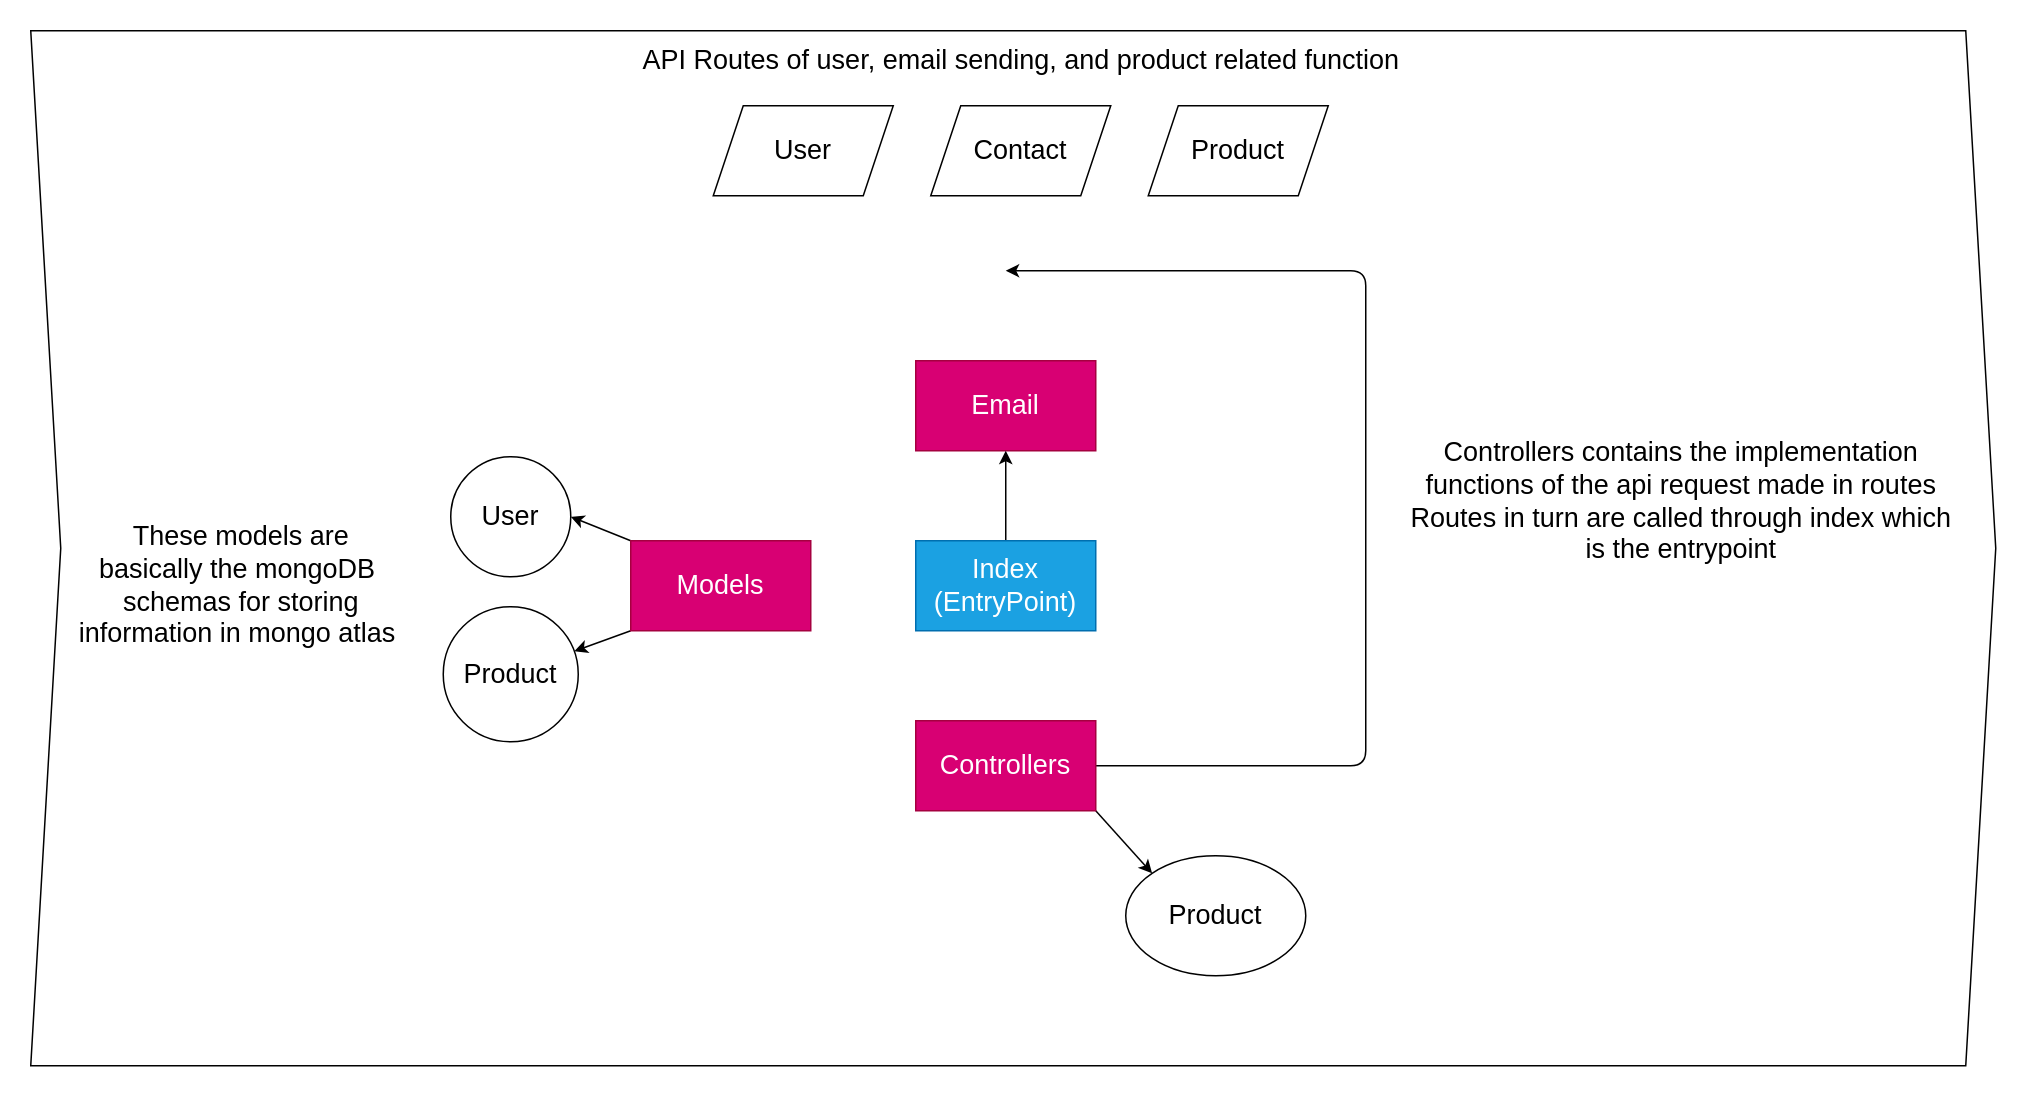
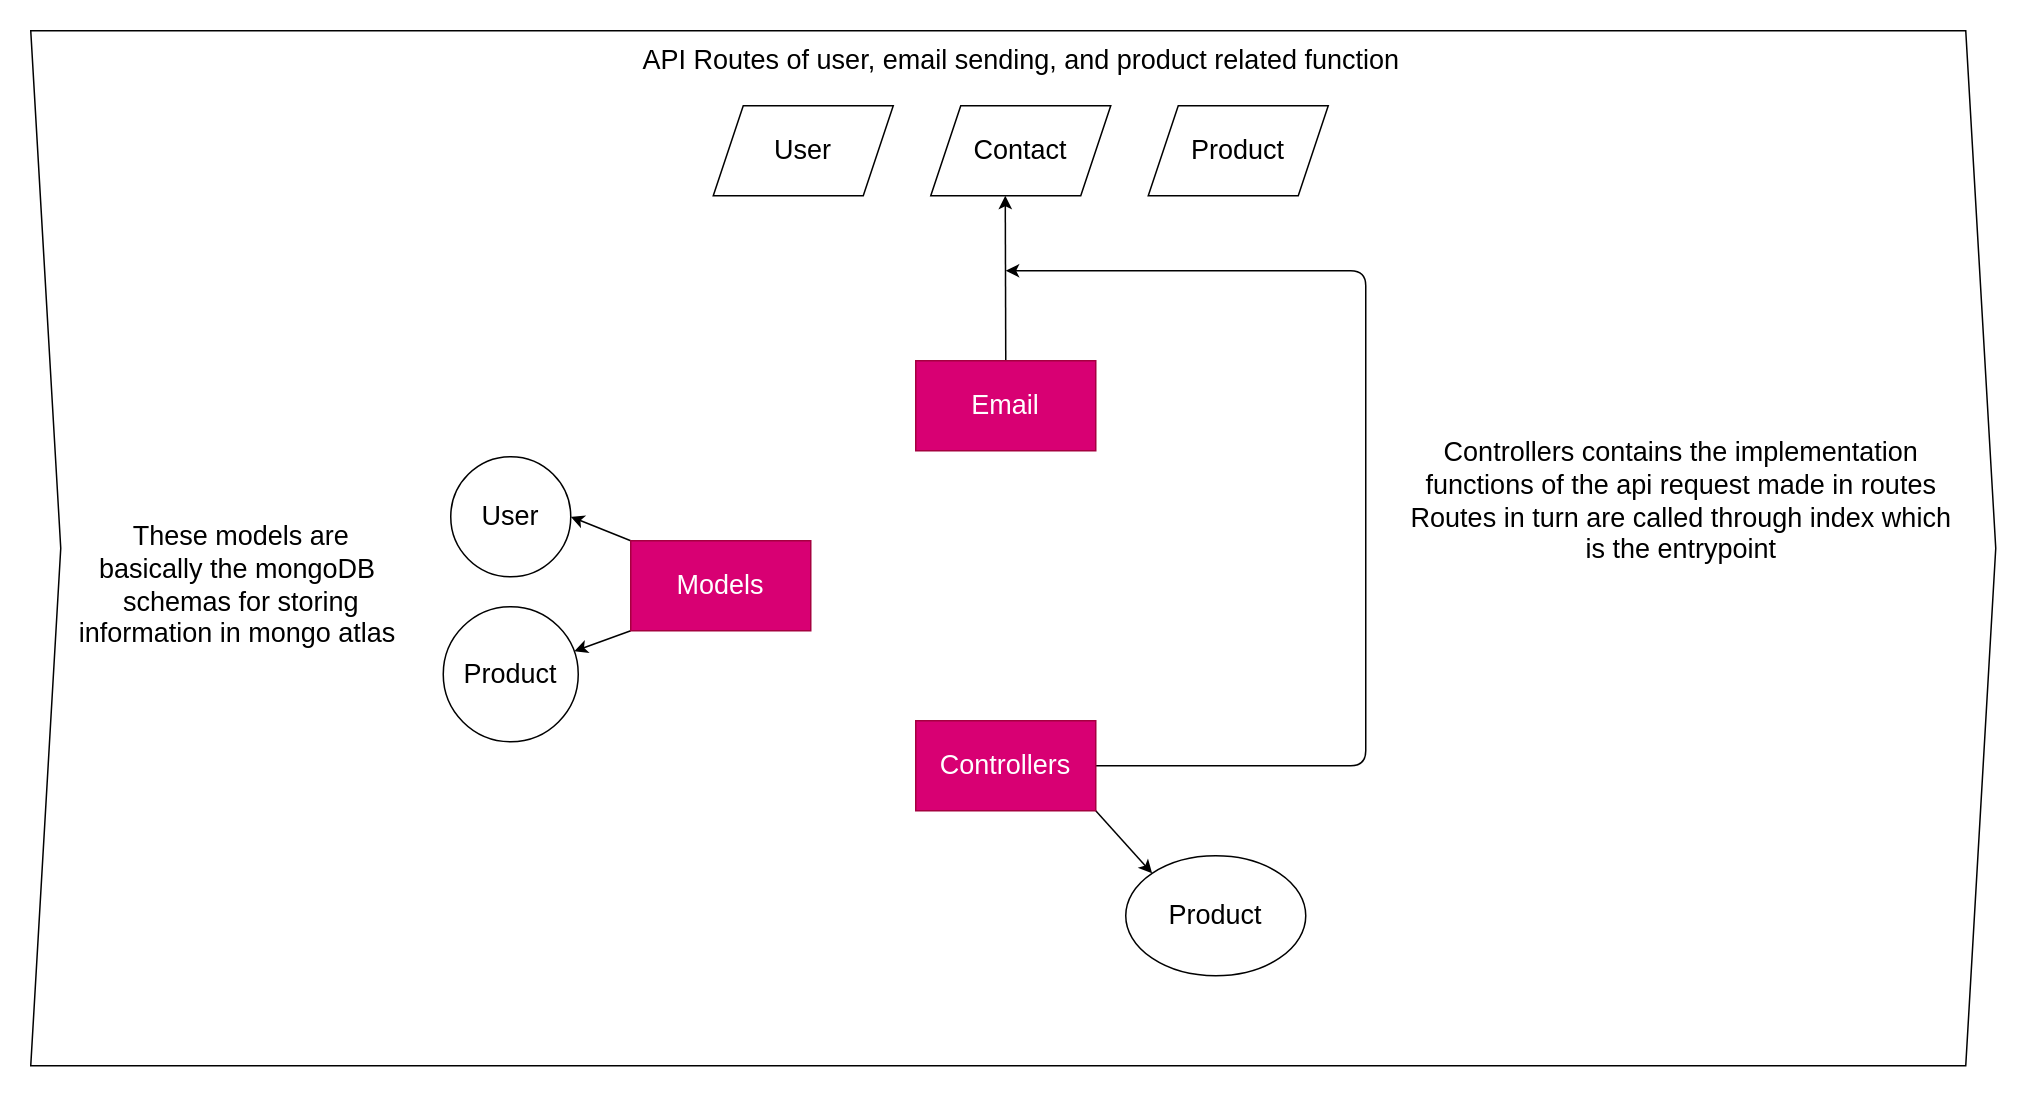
edge "Email" -> "Contact": added
edge "Index (EntryPoint)" -> "Email": removed
node "Index (EntryPoint)": removed
